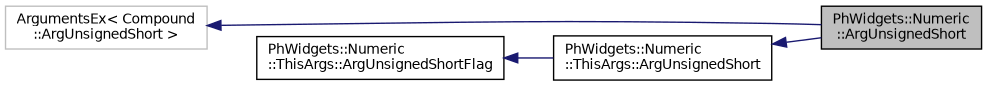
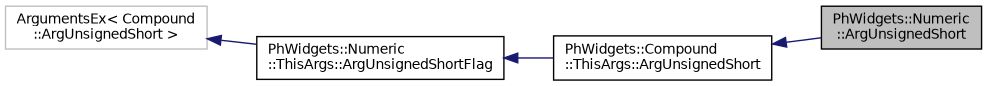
edge "PhWidgets::Numeric ::ArgUnsignedShort" -> "ArgumentsEx< Compound ::ArgUnsignedShort >": now "PhWidgets::Numeric ::ThisArgs::ArgUnsignedShortFlag" -> "ArgumentsEx< Compound ::ArgUnsignedShort >"
node "PhWidgets::Numeric ::ThisArgs::ArgUnsignedShort": label "PhWidgets::Numeric ::ThisArgs::ArgUnsignedShort" -> "PhWidgets::Compound ::ThisArgs::ArgUnsignedShort"
